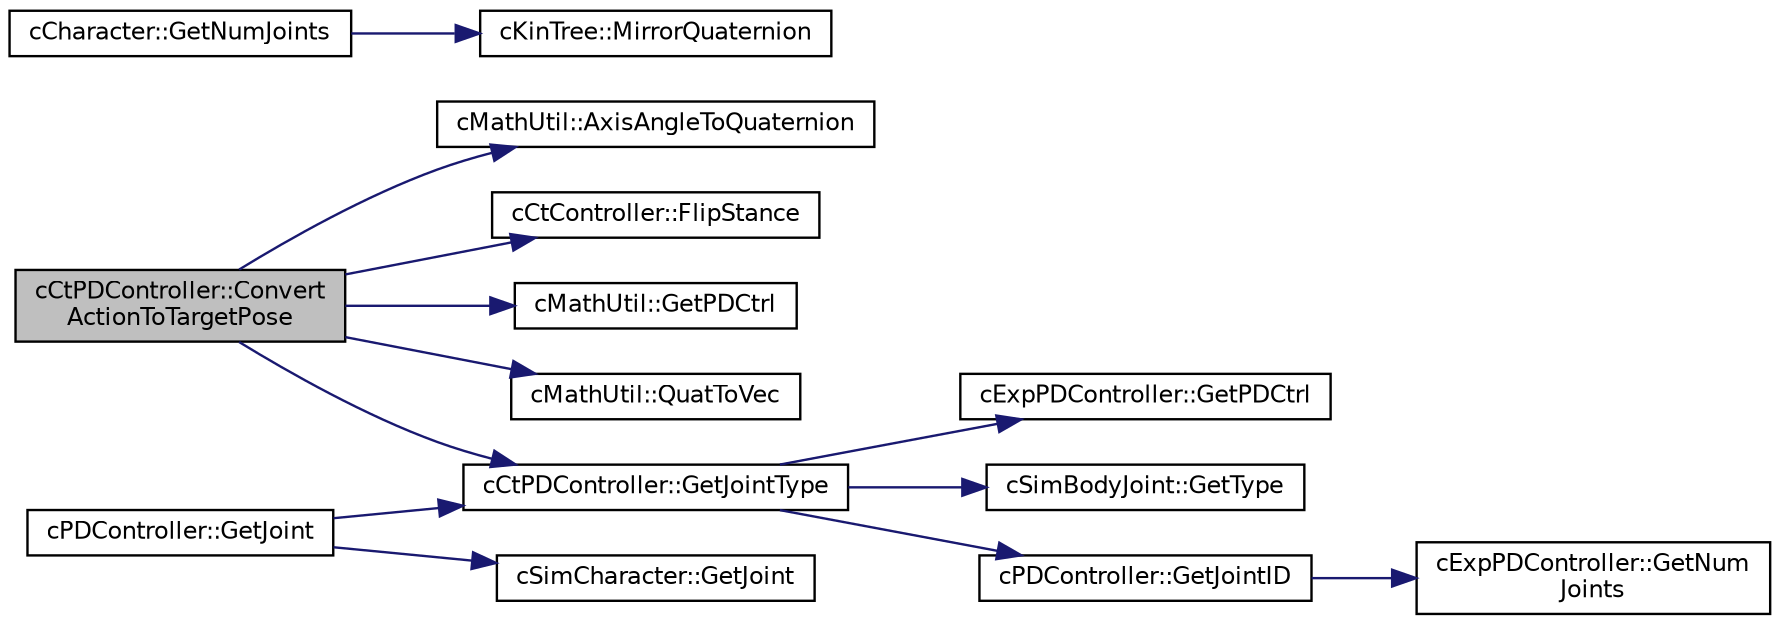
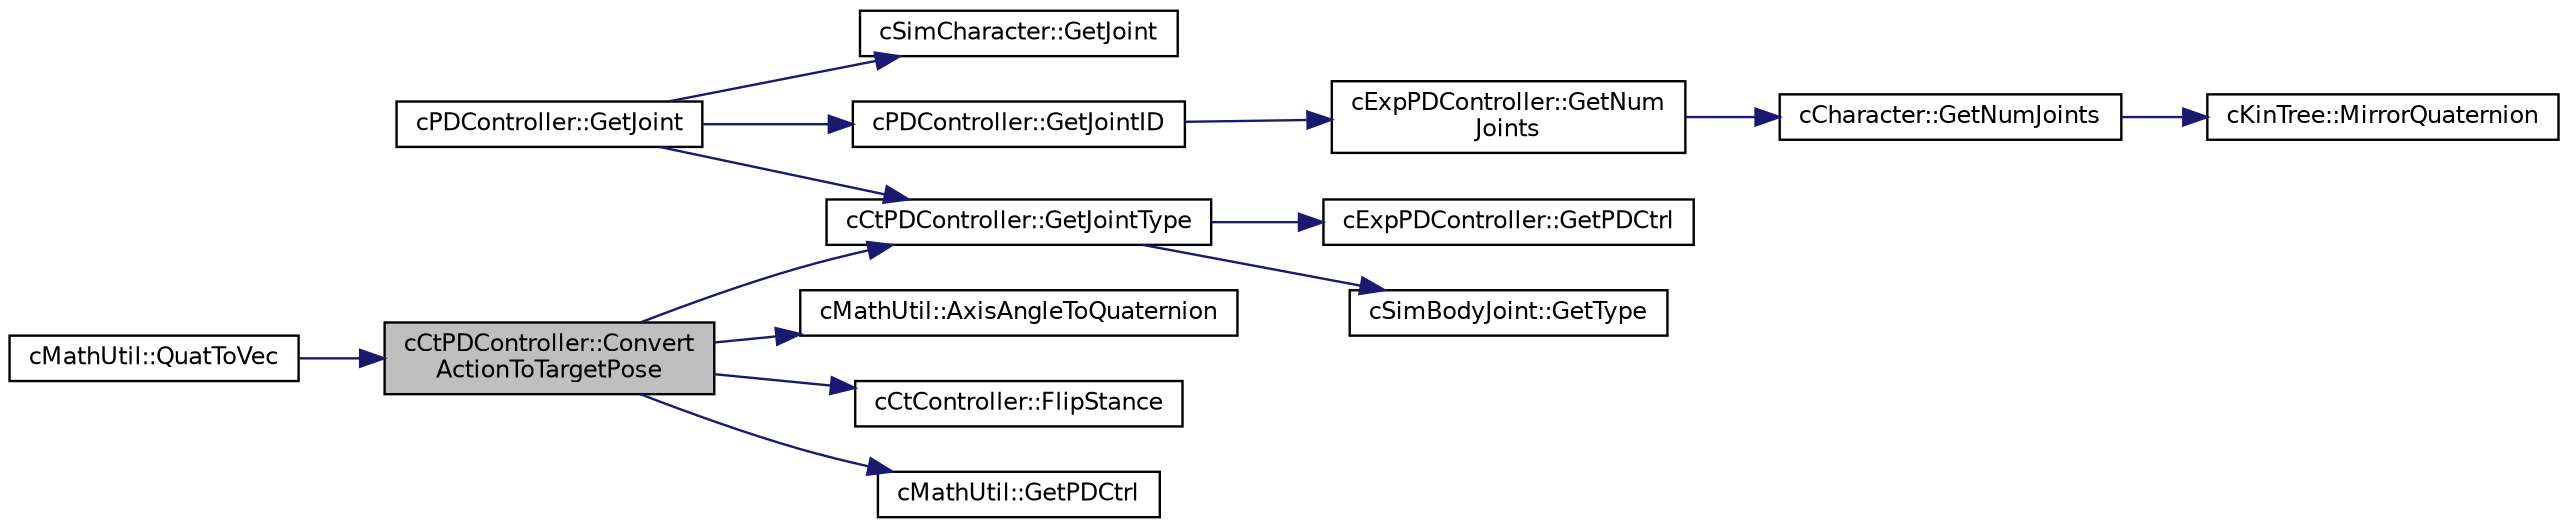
edge "cExpPDController::GetNum Joints" -> "cCharacter::GetNumJoints": added
edge "cCtPDController::Convert ActionToTargetPose" -> "cMathUtil::QuatToVec": reversed
edge "cCtPDController::GetJointType" -> "cPDController::GetJointID": now "cPDController::GetJoint" -> "cPDController::GetJointID"
